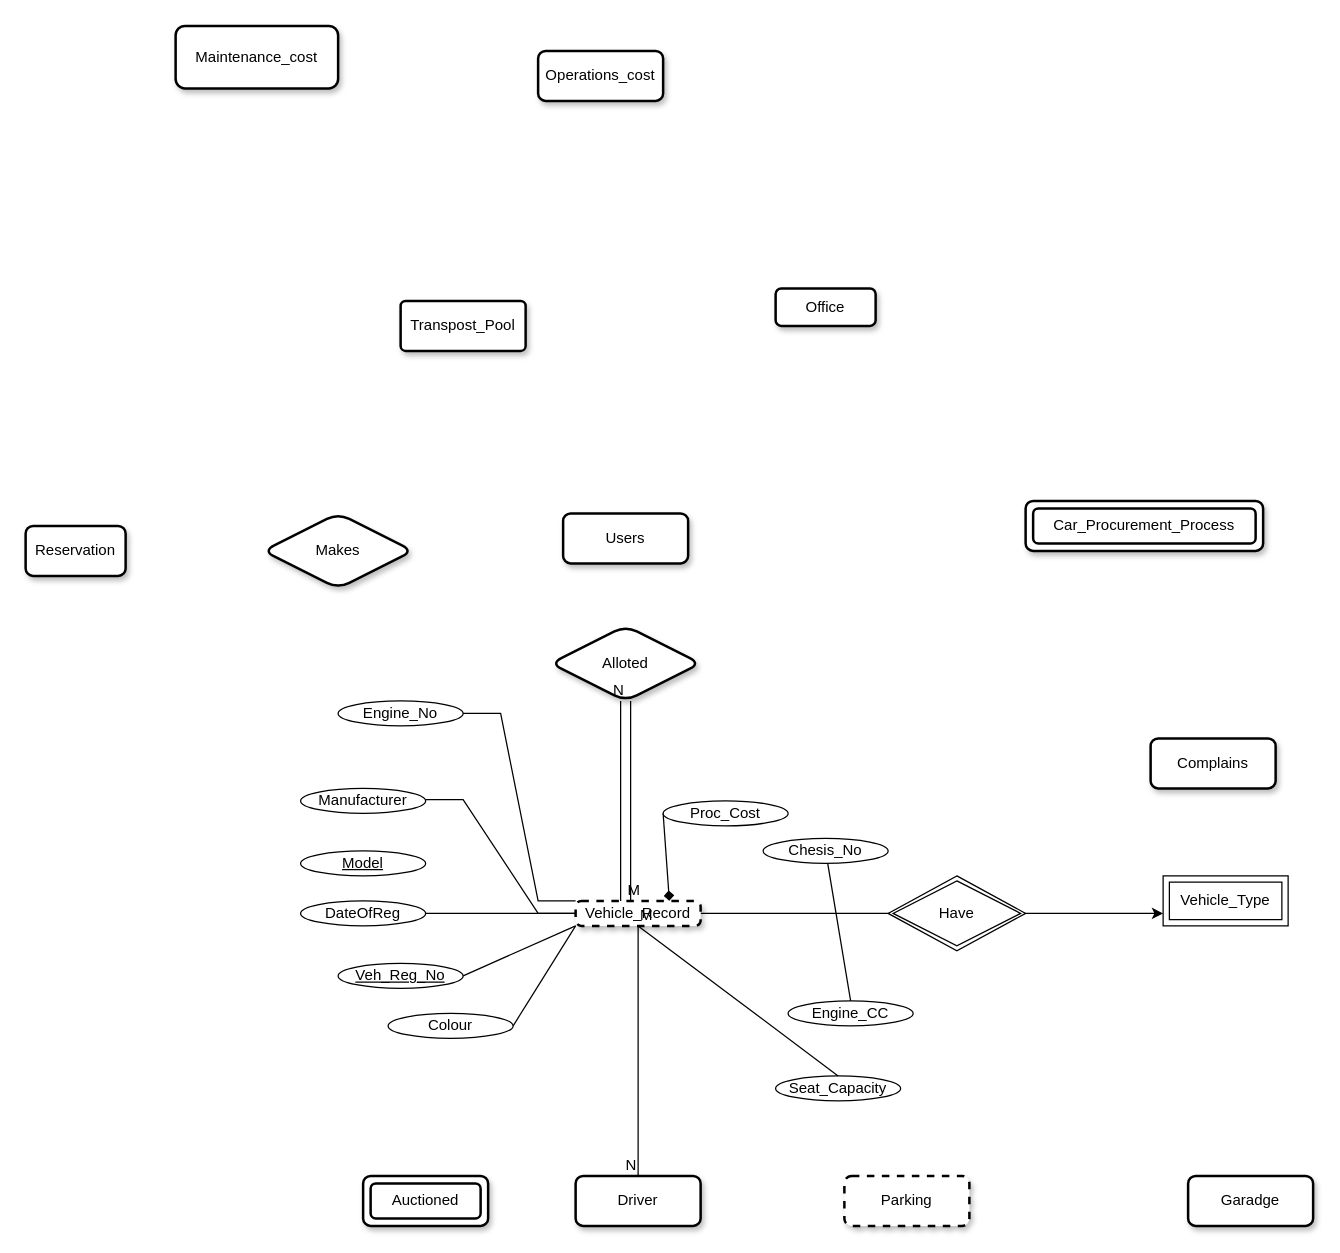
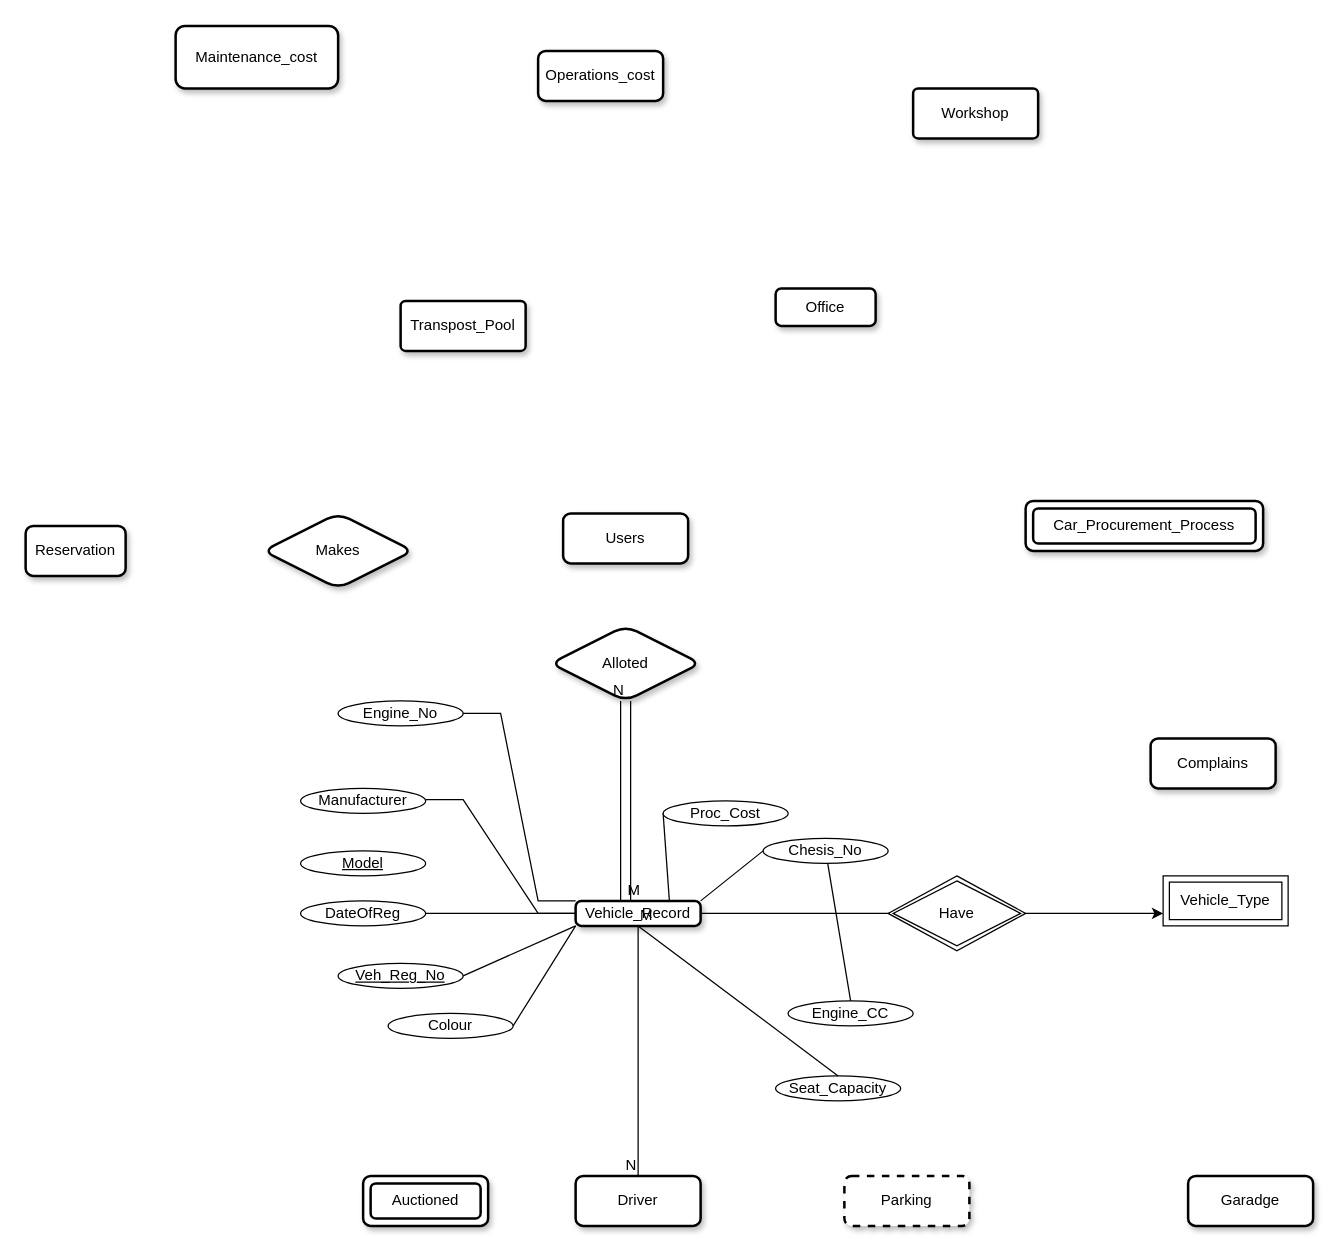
node "Workshop": added
edge "Chesis_No" -- "Vehicle_Record": added
edge "Proc_Cost" -> "Vehicle_Record": arrowhead diamond -> none
node "Vehicle_Record": style dashed -> solid
